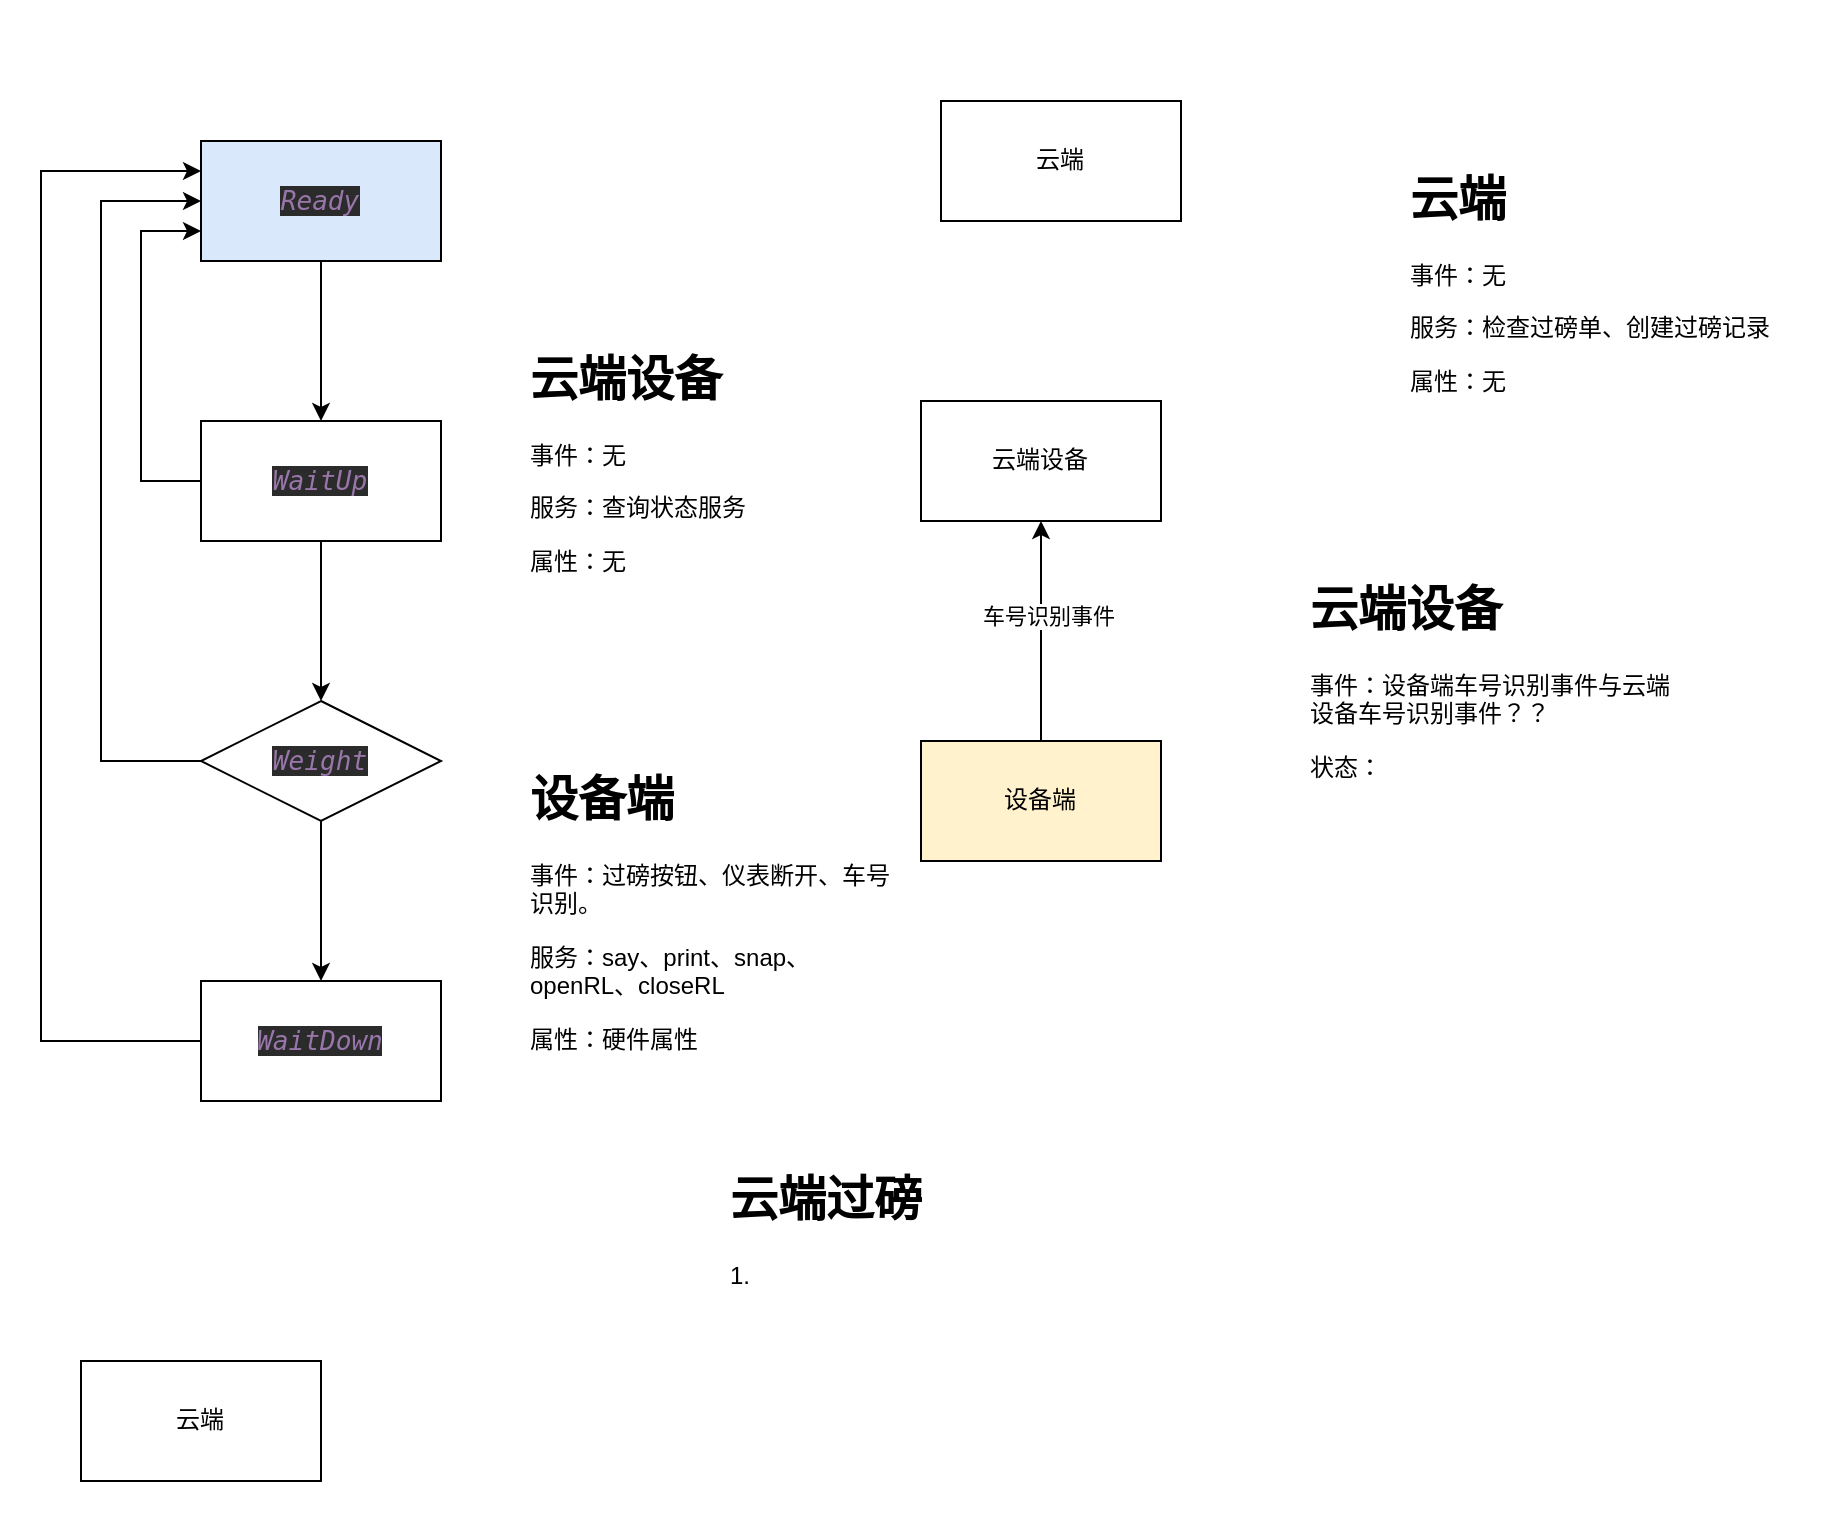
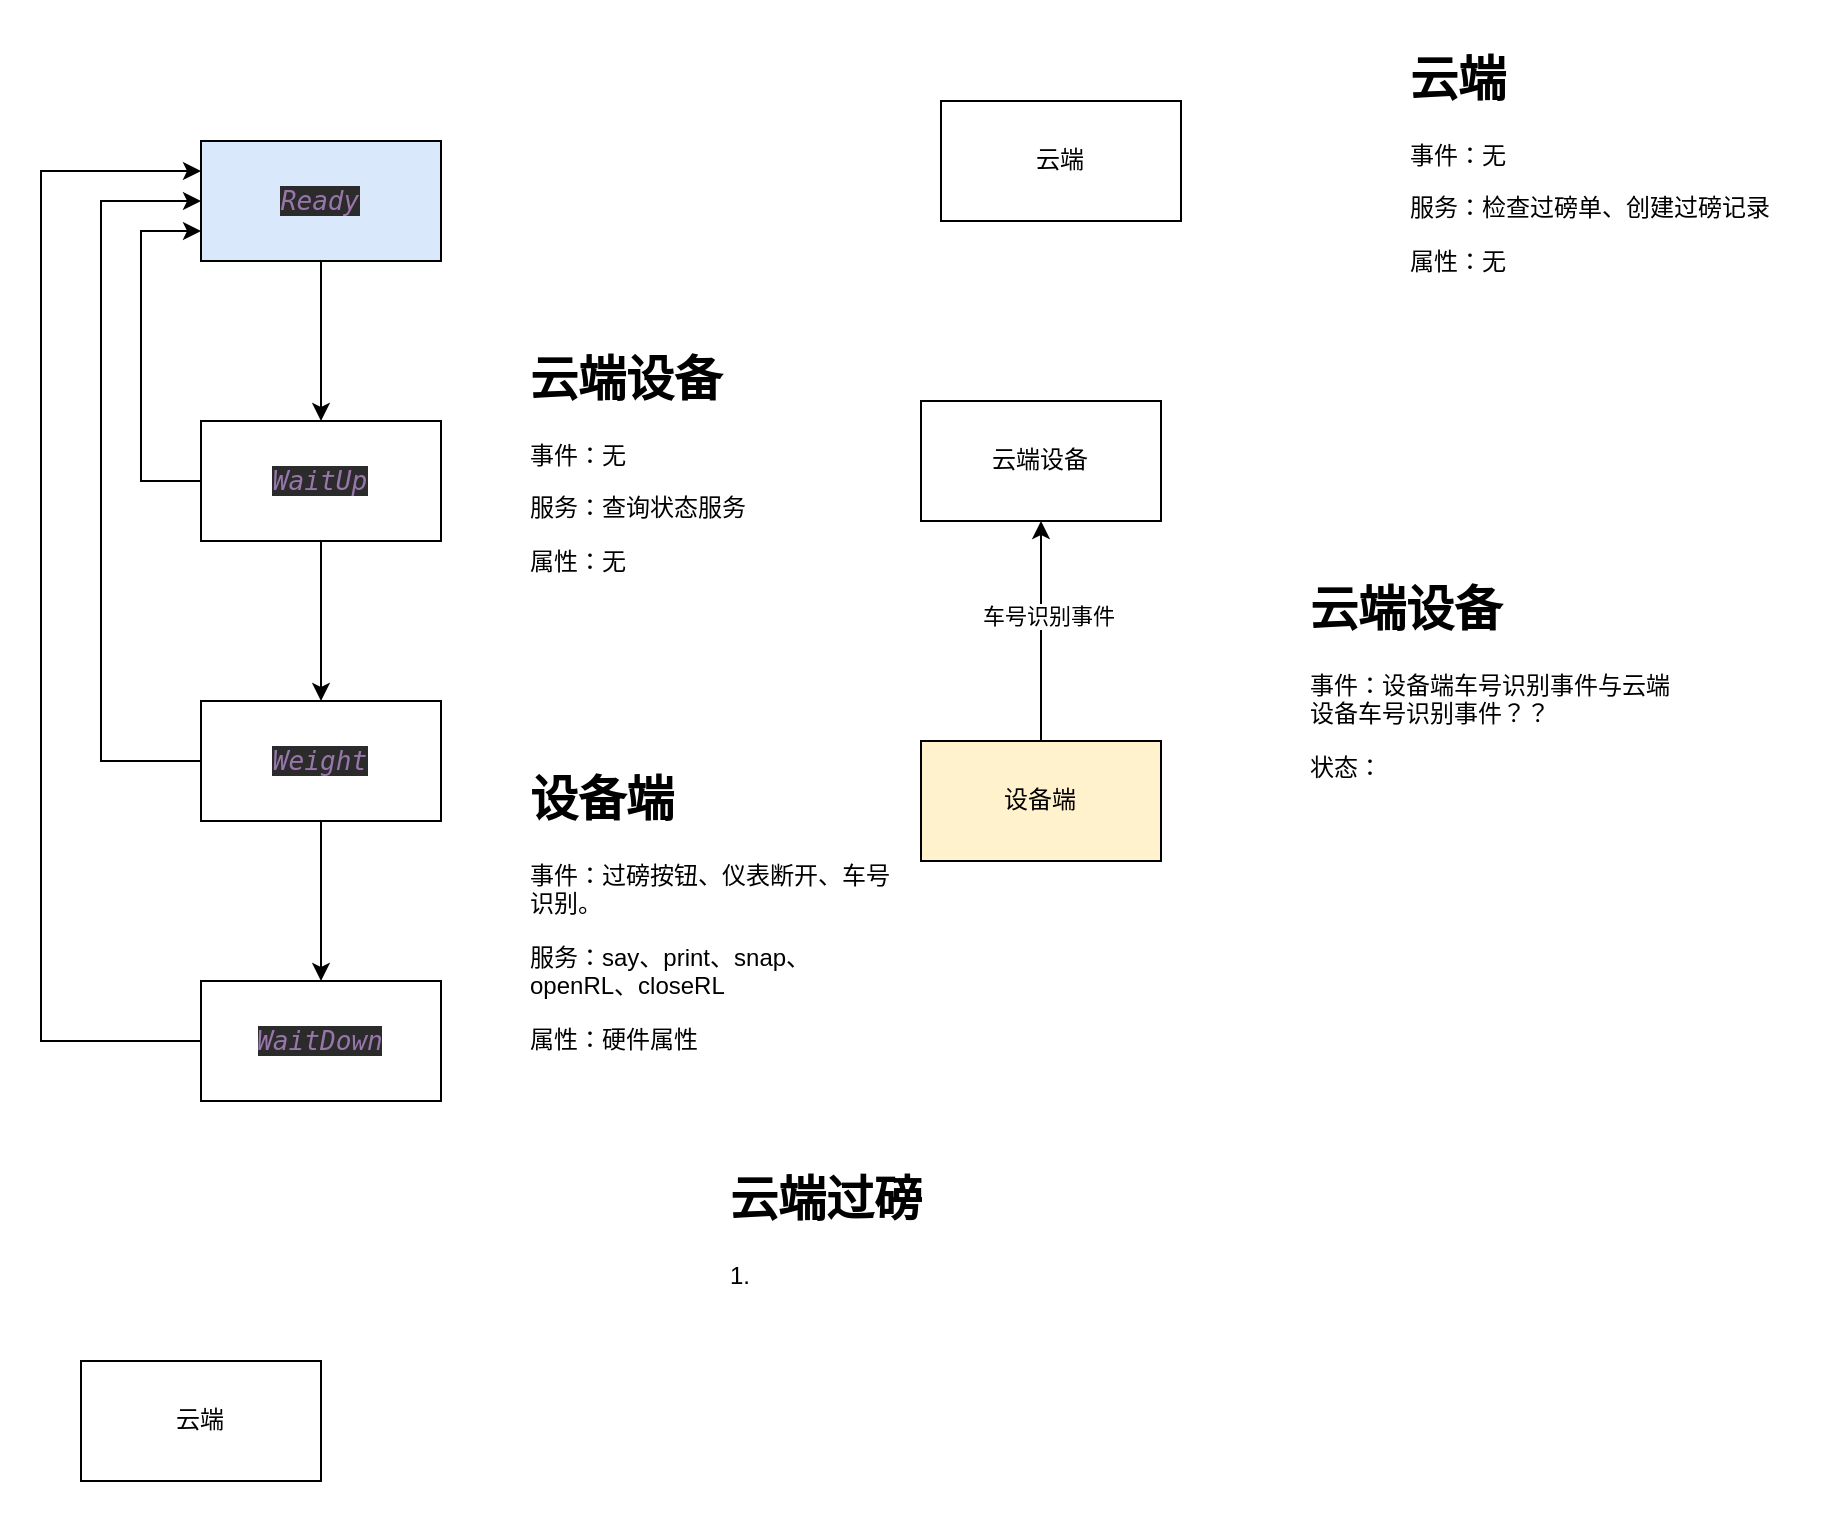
node "云端事件：无 服务：检查过磅单、创建过磅记录 属性：无": moved (1591, 281) -> (1591, 161)
node "Weight": shape diamond -> rectangle
